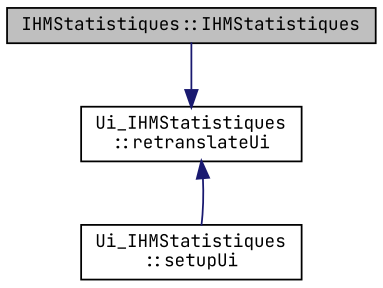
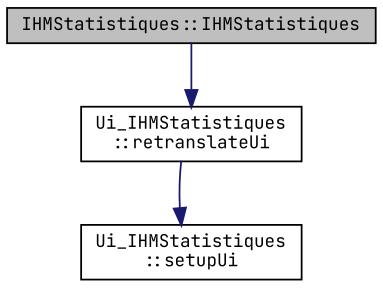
edge "Ui_IHMStatistiques ::setupUi" -> "Ui_IHMStatistiques ::retranslateUi": reversed
